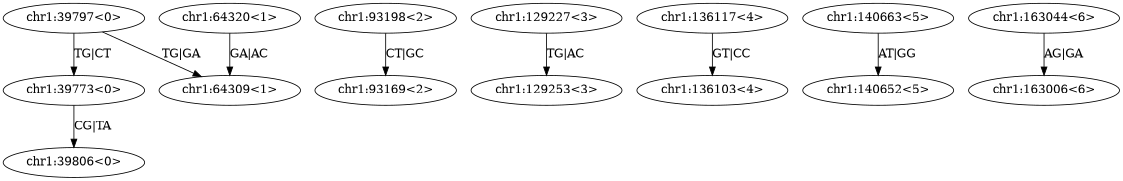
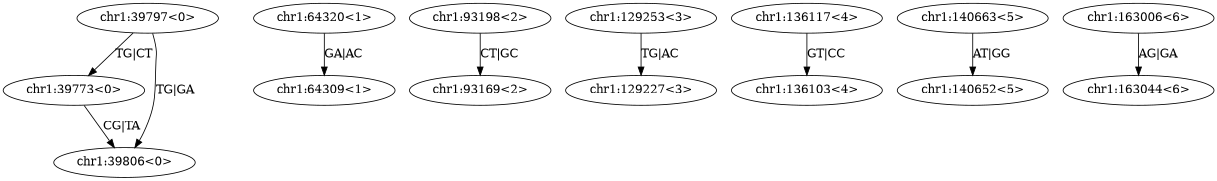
edge "chr1:129227<3>" -> "chr1:129253<3>": reversed
edge "chr1:163044<6>" -> "chr1:163006<6>": reversed
edge "chr1:39797<0>" -> "chr1:64309<1>": now "chr1:39797<0>" -> "chr1:39806<0>"
